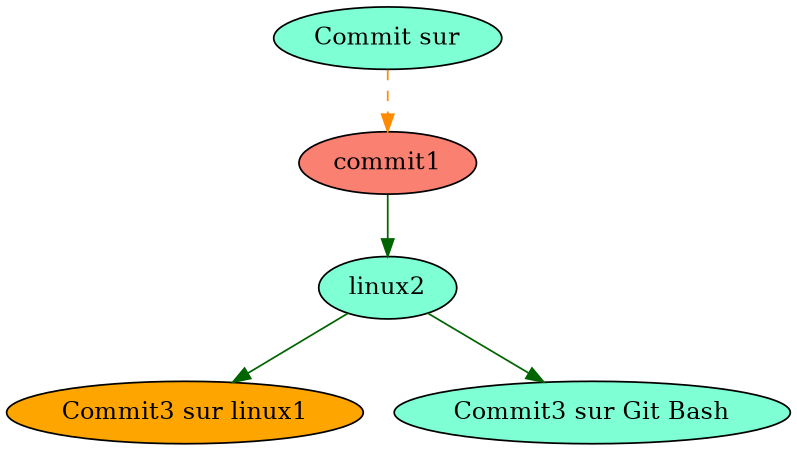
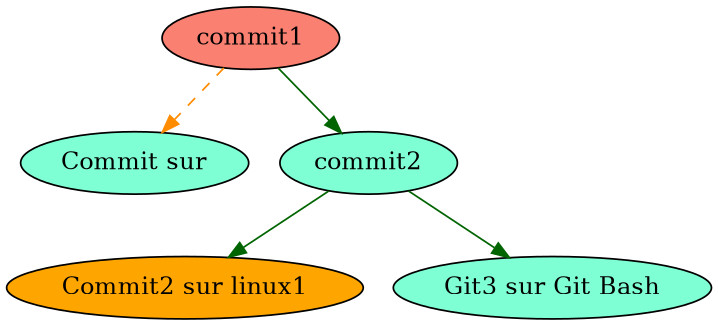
edge "Commit sur" -> "commit1": reversed
node "linux2": label "linux2" -> "commit2"
node "Commit3 sur linux1": label "Commit3 sur linux1" -> "Commit2 sur linux1"
node "Commit3 sur Git Bash": label "Commit3 sur Git Bash" -> "Git3 sur Git Bash"
